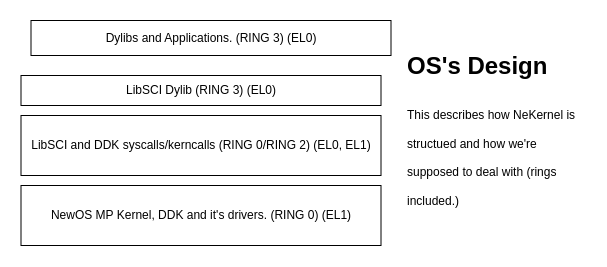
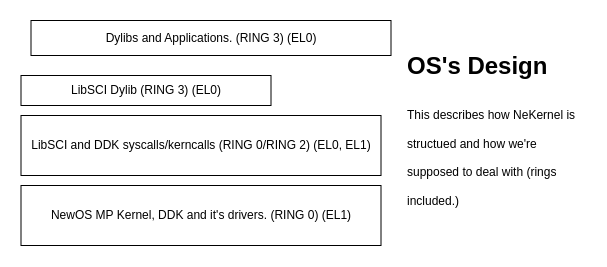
node "LibSCI Dylib (RING 3) (EL0)": size 360x30 -> 250x30
